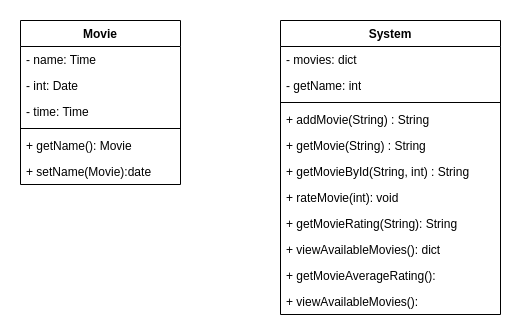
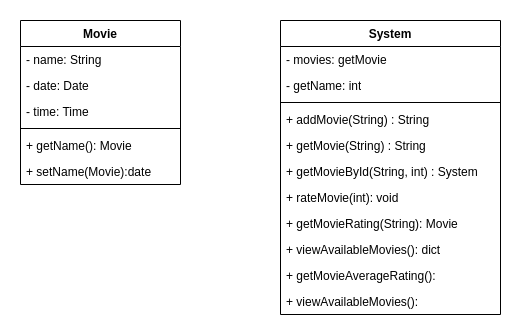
node "- name: Time": label "- name: Time" -> "- name: String"
node "- movies: dict": label "- movies: dict" -> "- movies: getMovie"
node "- int: Date": label "- int: Date" -> "- date: Date"
node "+ getMovieById(String, int) : String": label "+ getMovieById(String, int) : String" -> "+ getMovieById(String, int) : System"
node "+ getMovieRating(String): String": label "+ getMovieRating(String): String" -> "+ getMovieRating(String): Movie"
